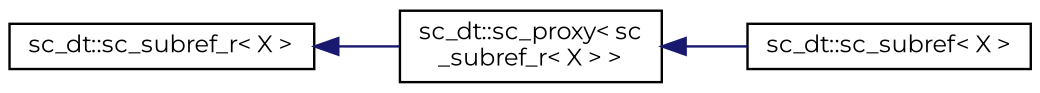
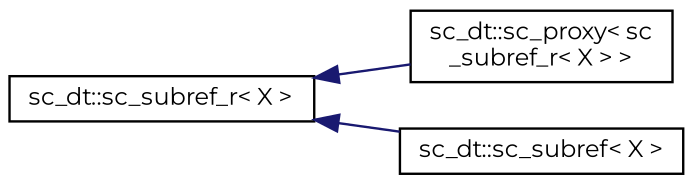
edge "sc_dt::sc_subref< X >" -> "sc_dt::sc_proxy< sc _subref_r< X > >": now "sc_dt::sc_subref< X >" -> "sc_dt::sc_subref_r< X >"
